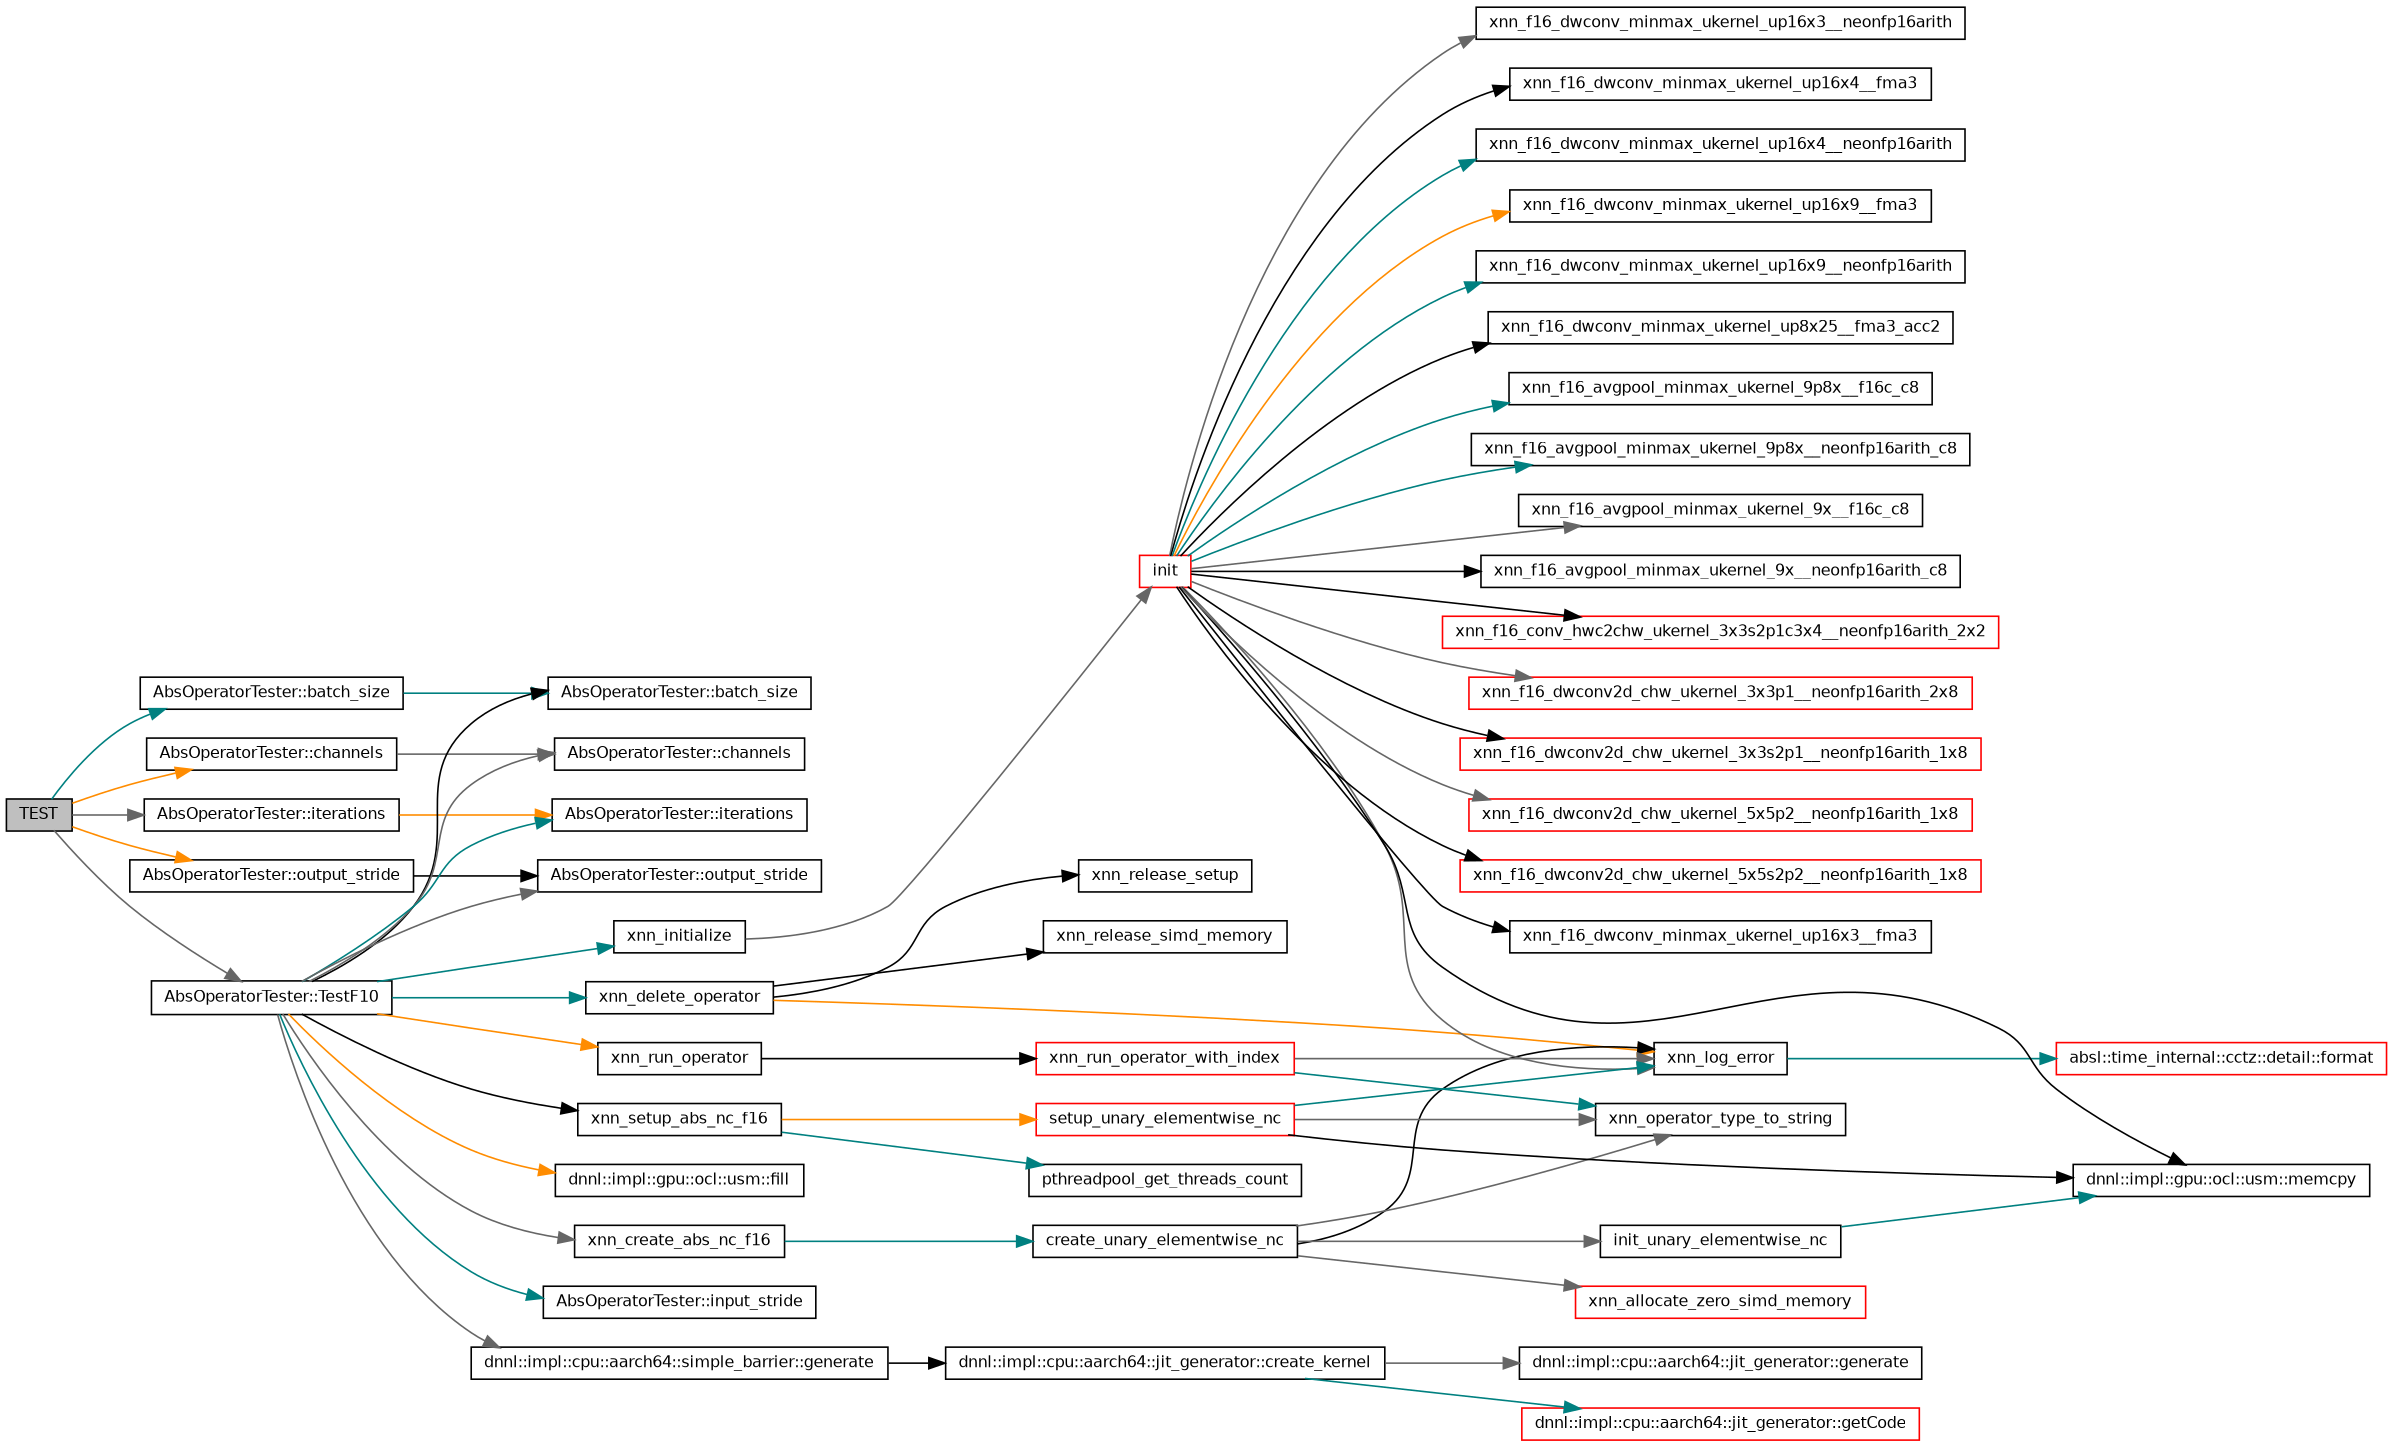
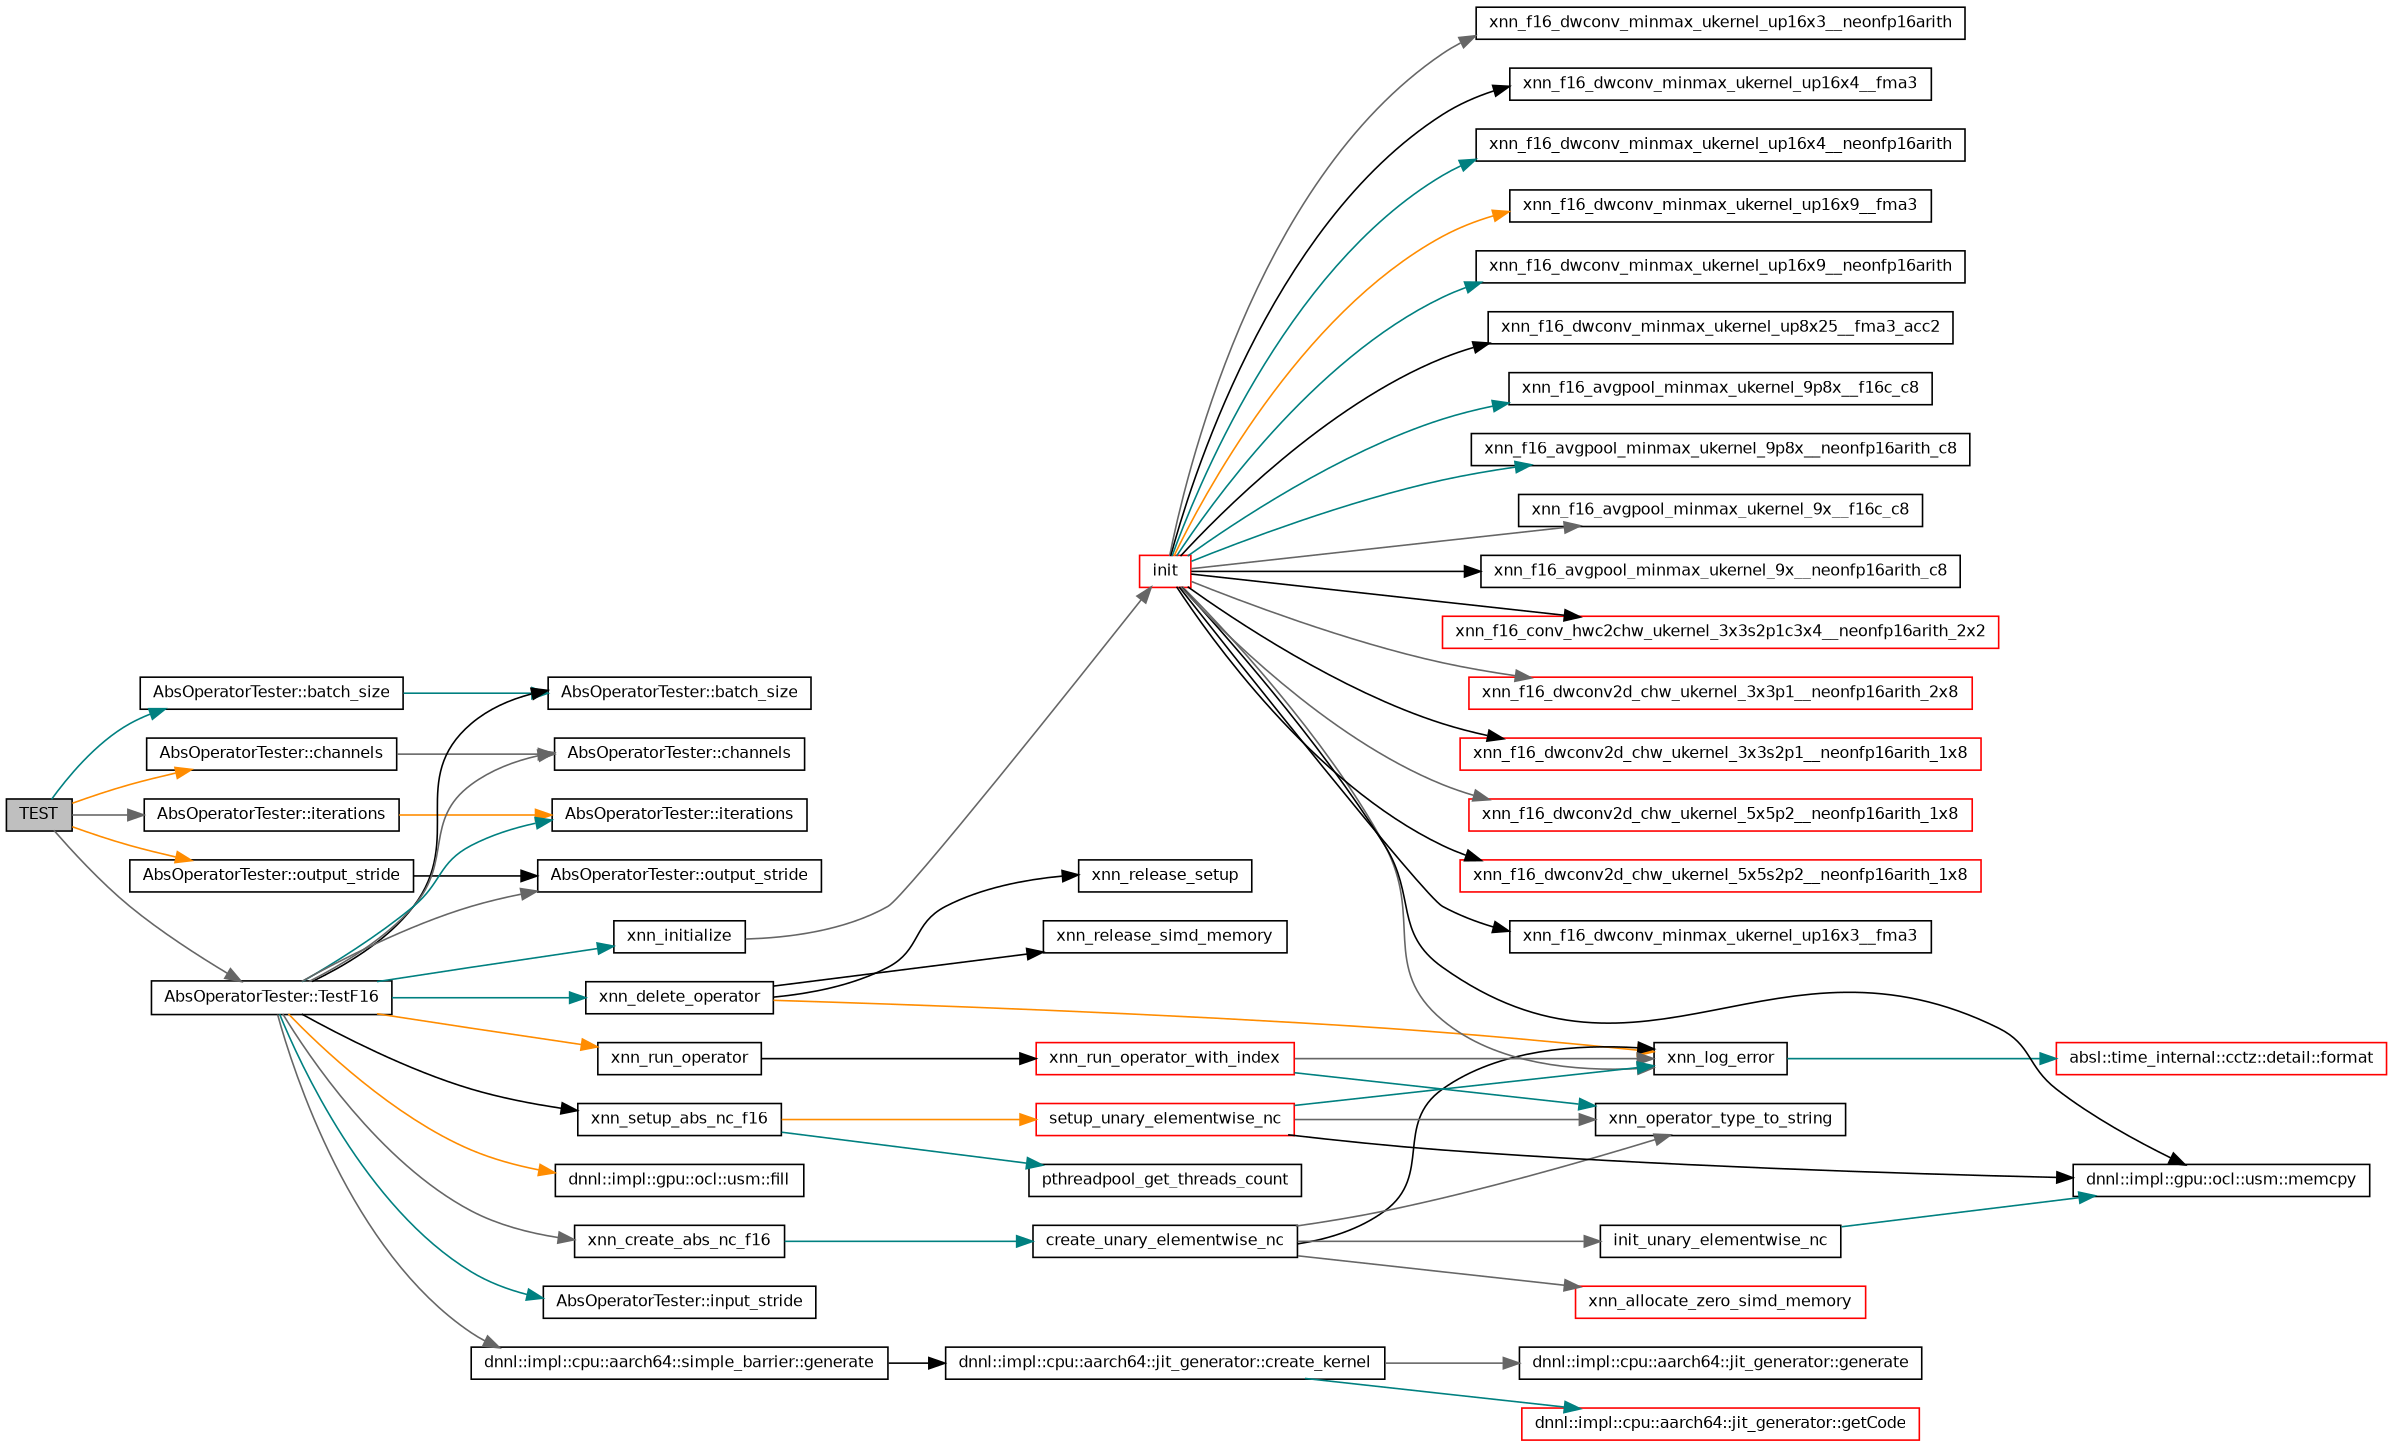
node "AbsOperatorTester::TestF10": label "AbsOperatorTester::TestF10" -> "AbsOperatorTester::TestF16"
